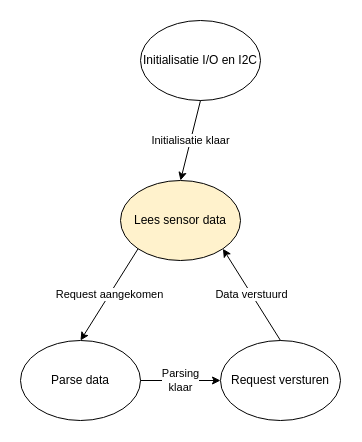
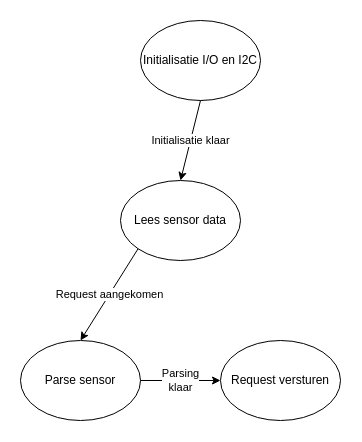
node "Lees sensor data": fillcolor #fff2cc -> #ffffff
edge "Request versturen" -> "Lees sensor data": removed, label "Data verstuurd"
node "Parse data": label "Parse data" -> "Parse sensor"
